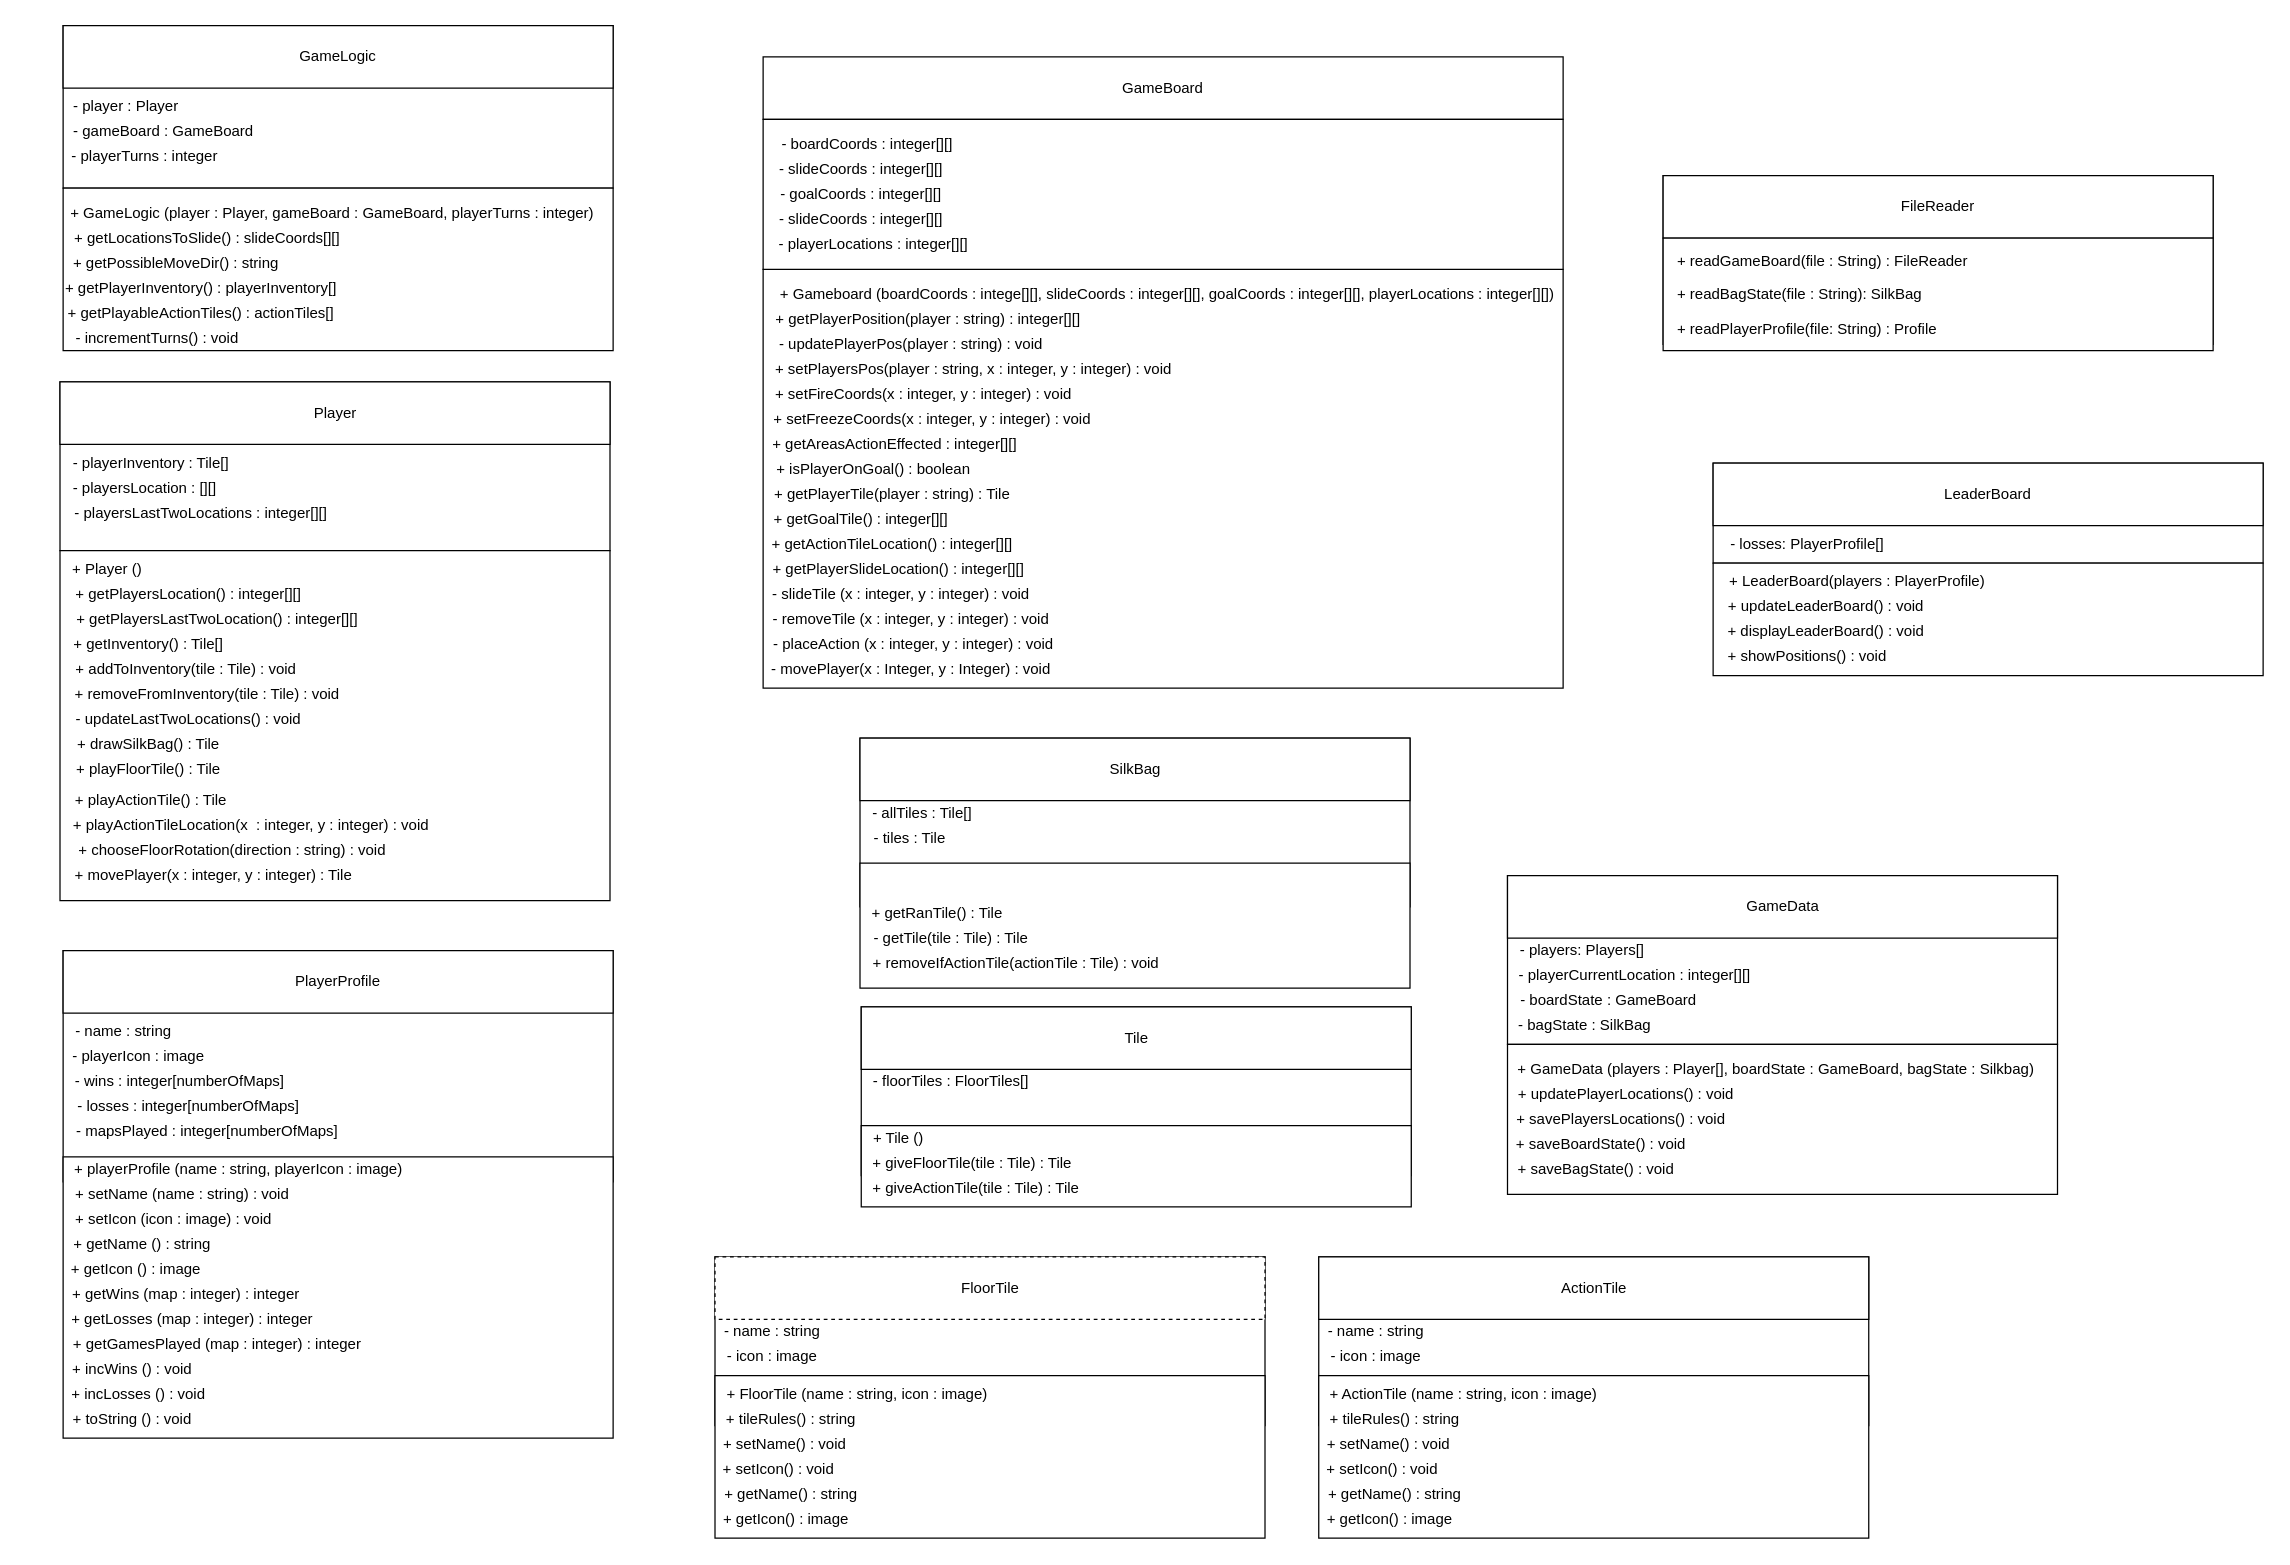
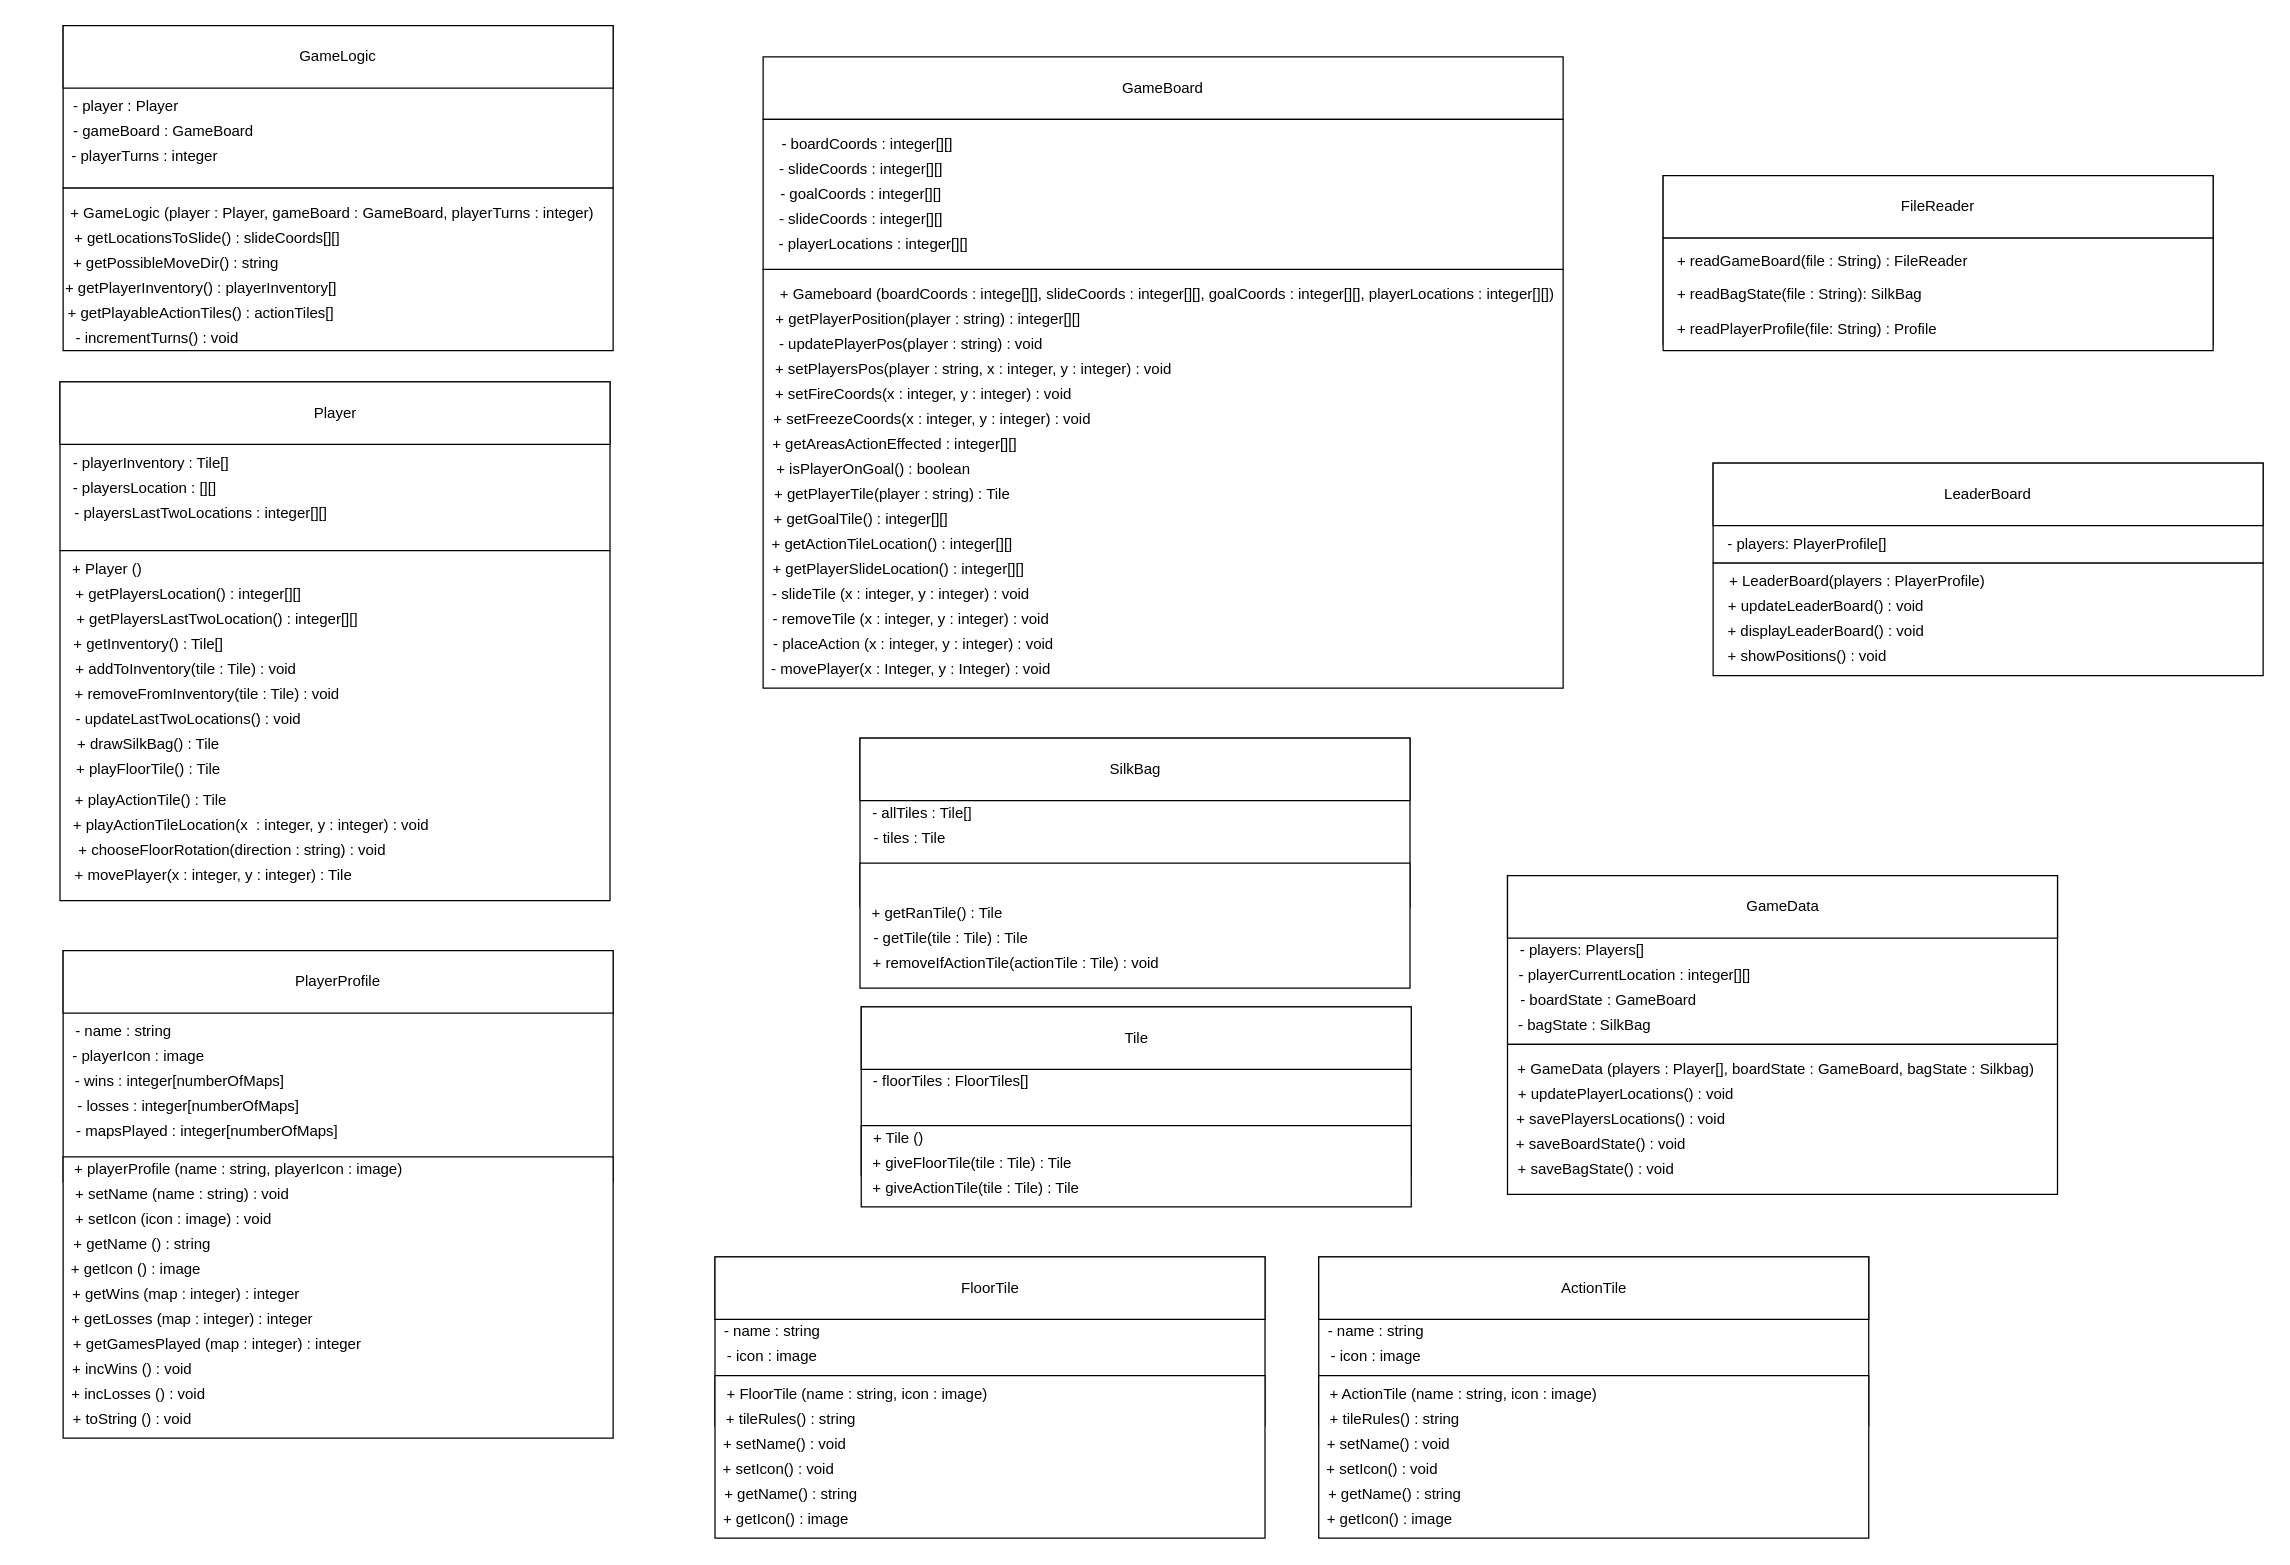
node "- losses: PlayerProfile[]": label "- losses: PlayerProfile[]" -> "- players: PlayerProfile[]"
node "FloorTile": style dashed -> solid
